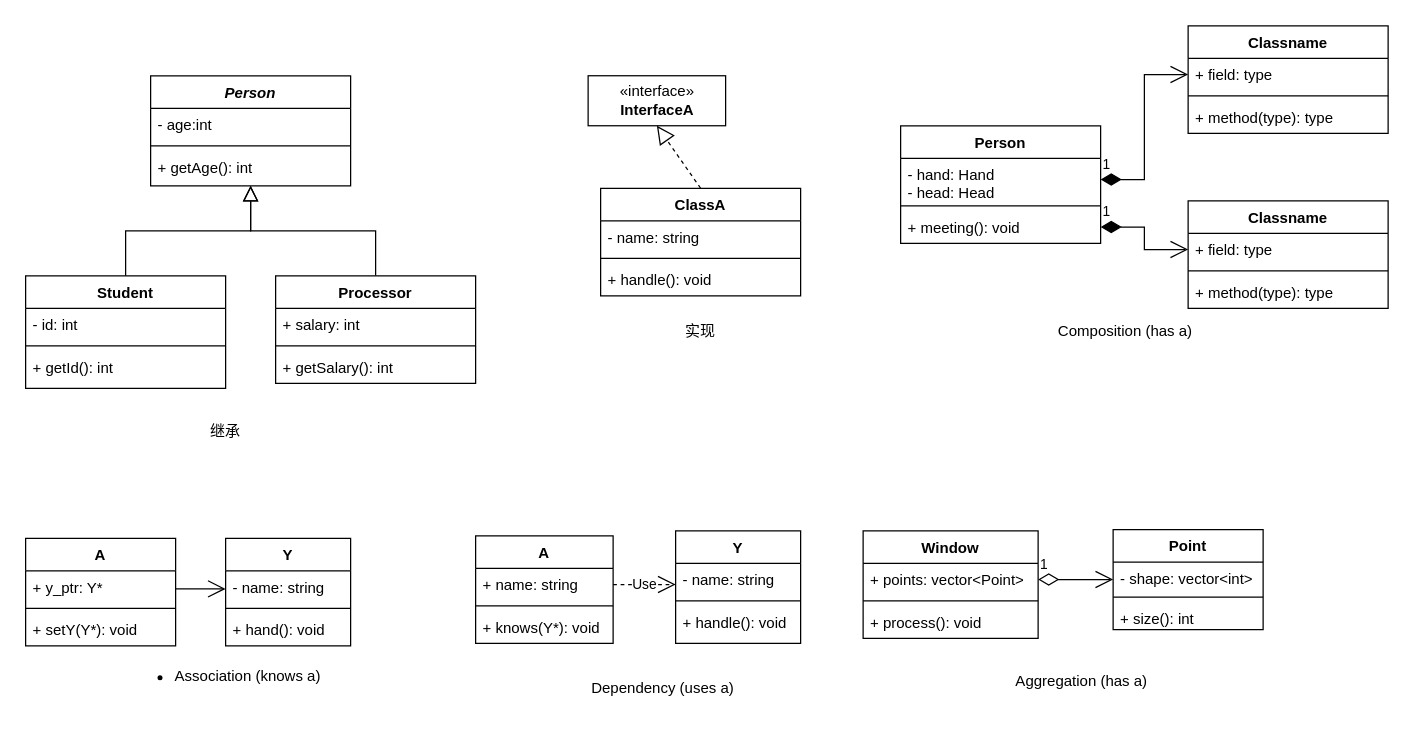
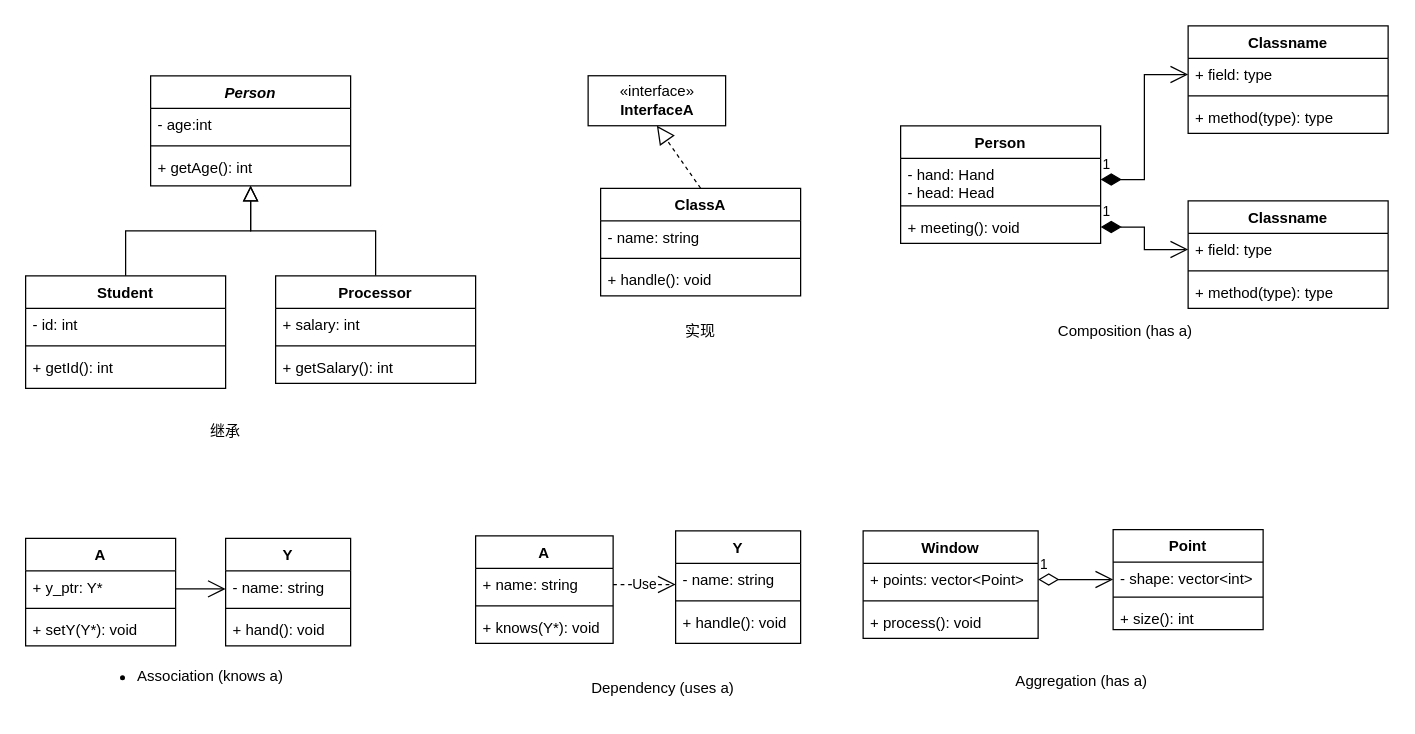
node "Association (knows a)": moved (226, 688) -> (188, 688)
